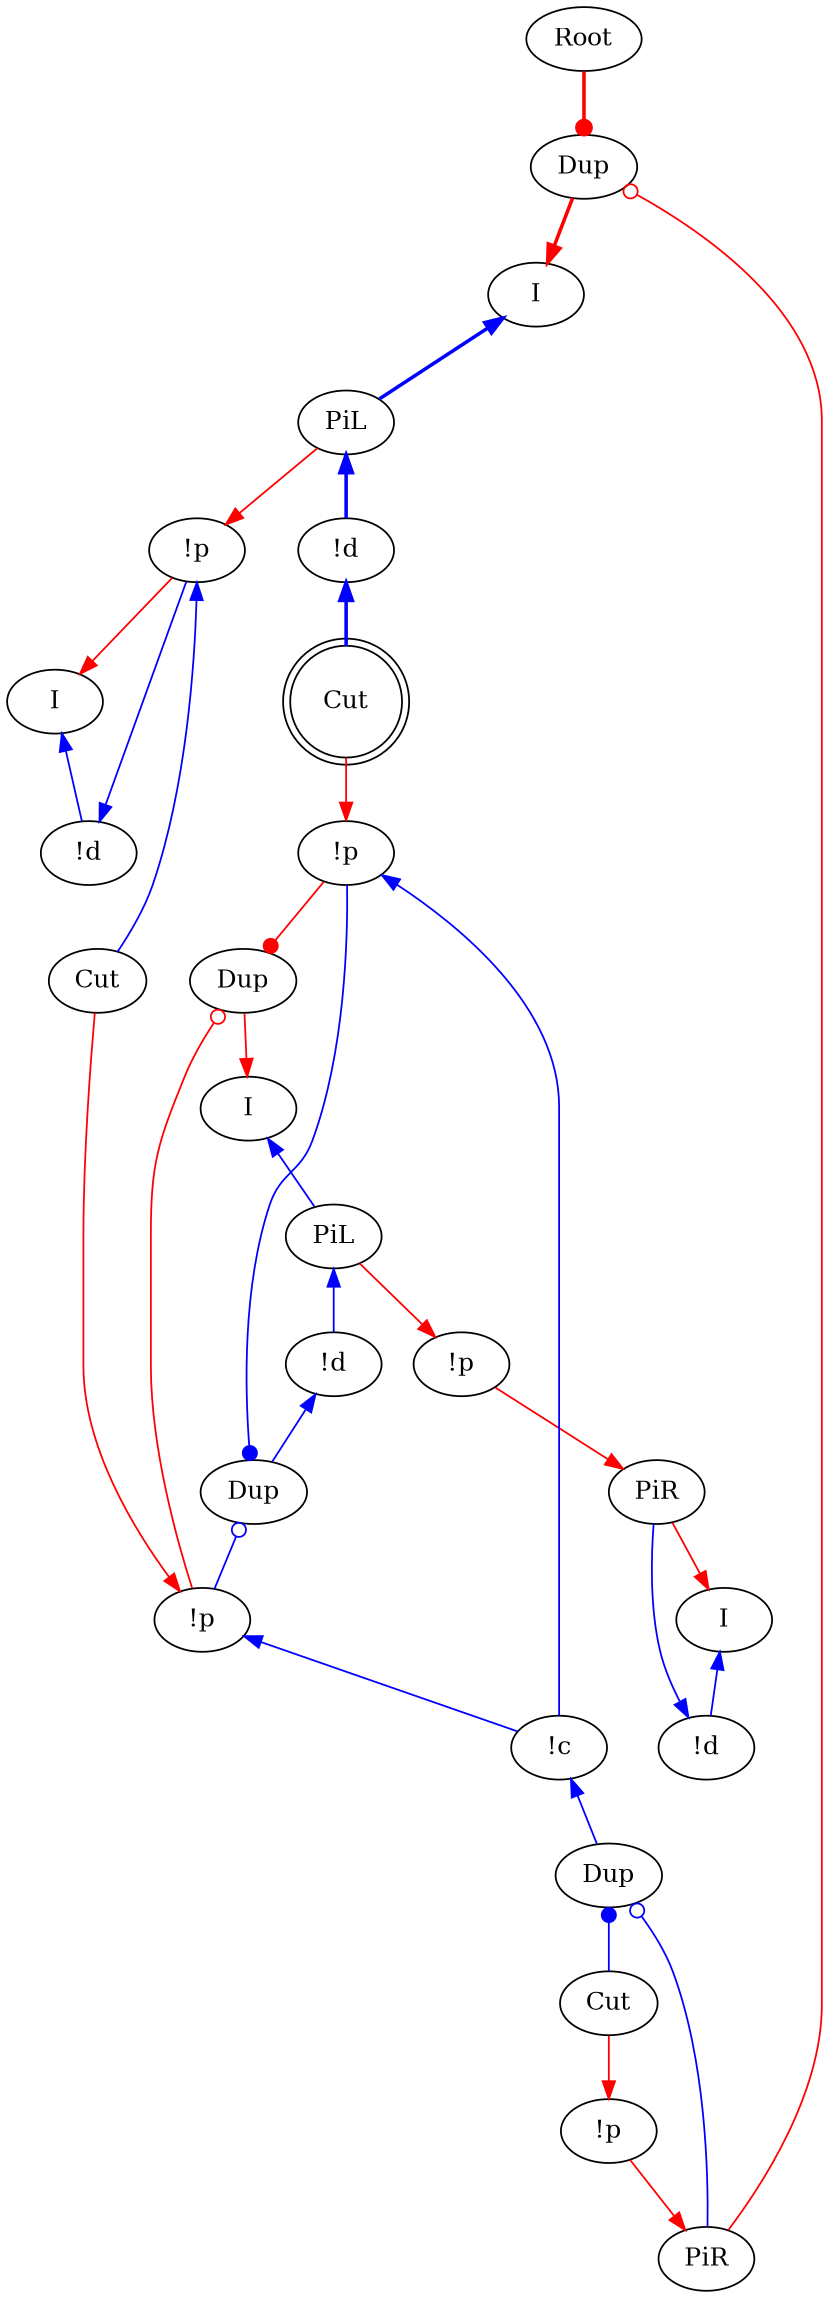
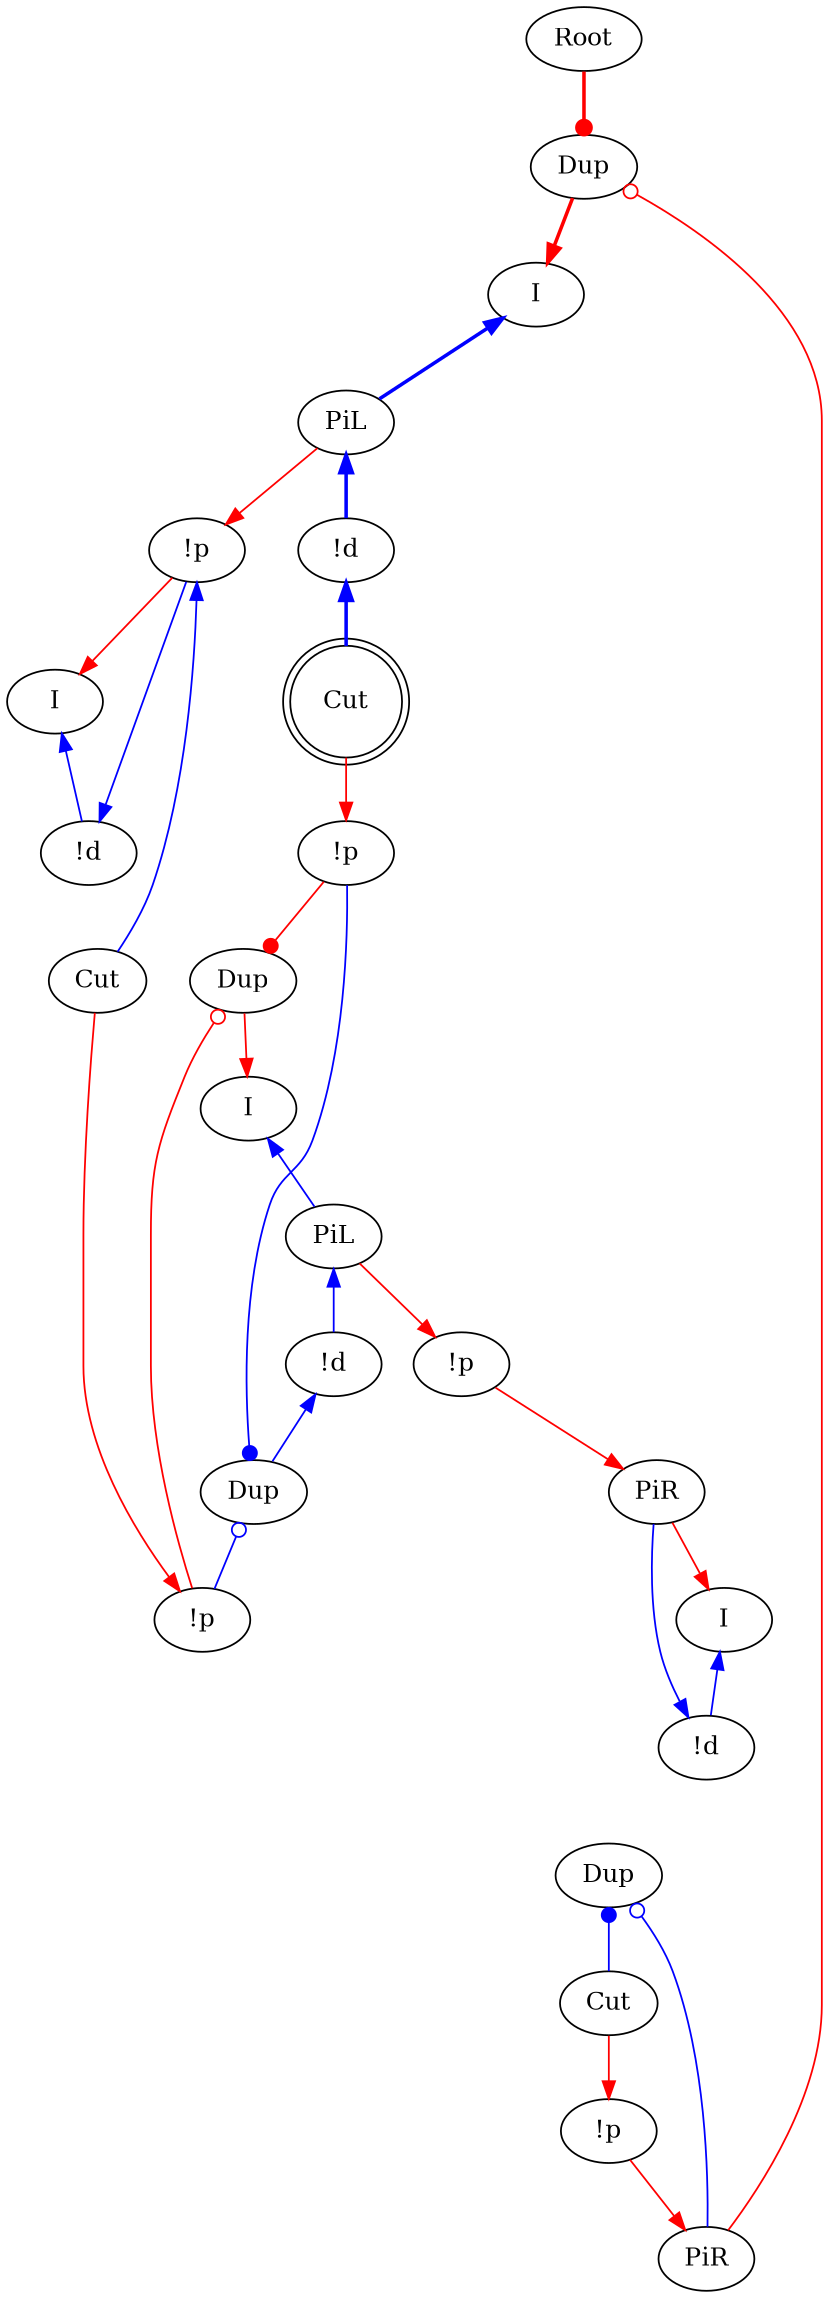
node "!c": removed
